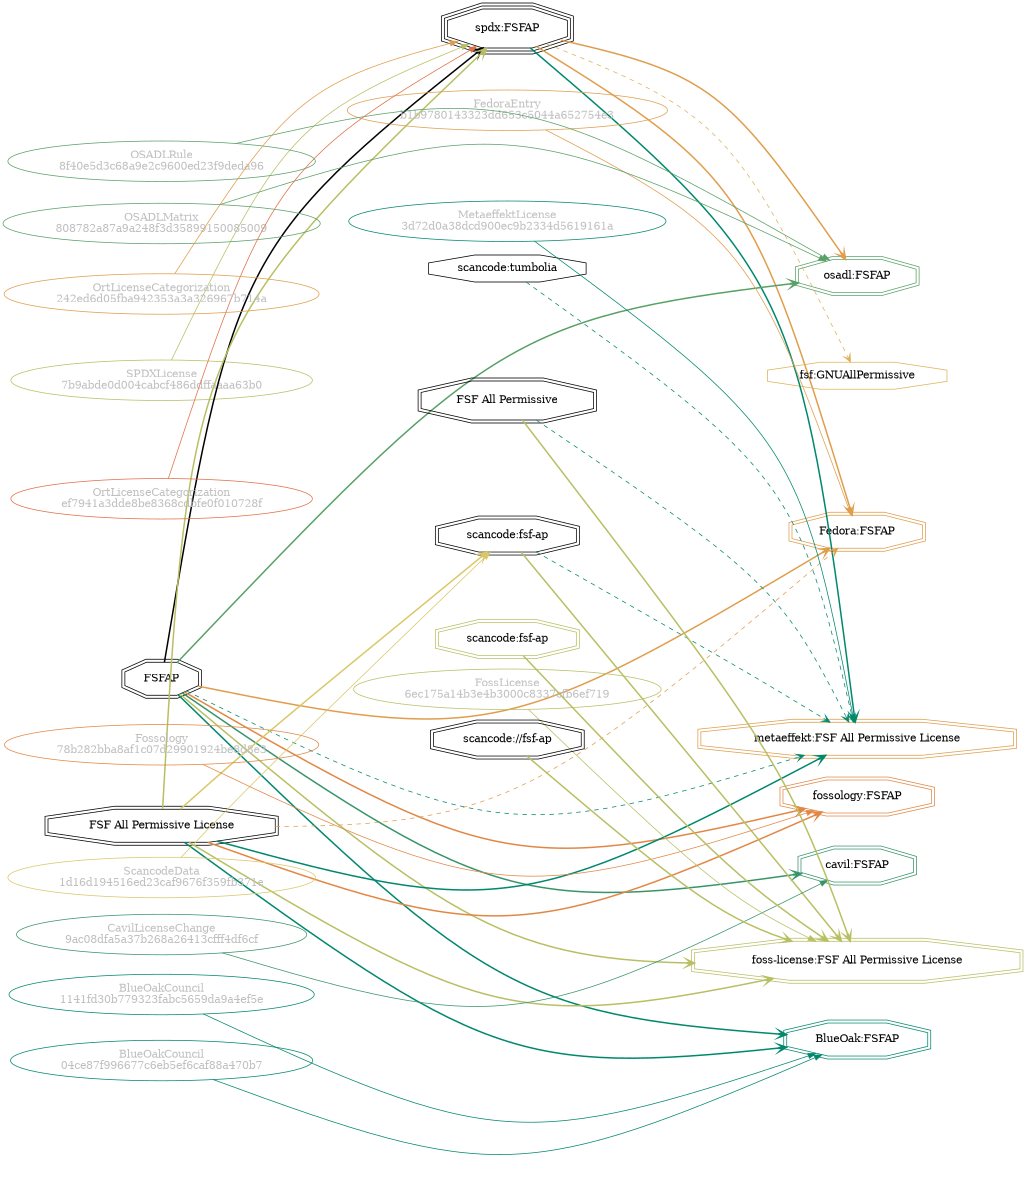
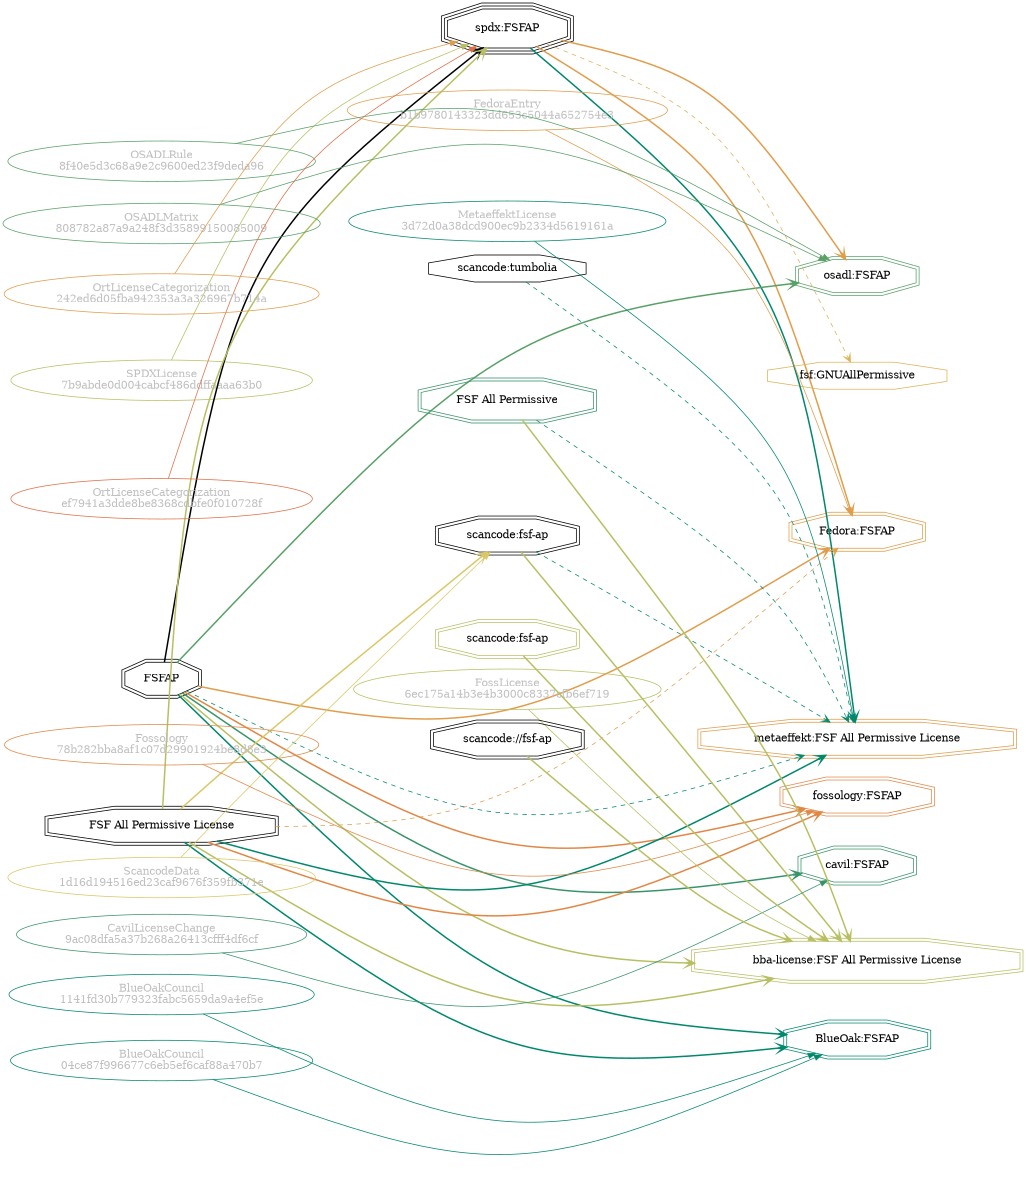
node "FSF All Permissive": color black -> #379469
node "foss-license:FSF All Permissive License": label "foss-license:FSF All Permissive License" -> "bba-license:FSF All Permissive License"
